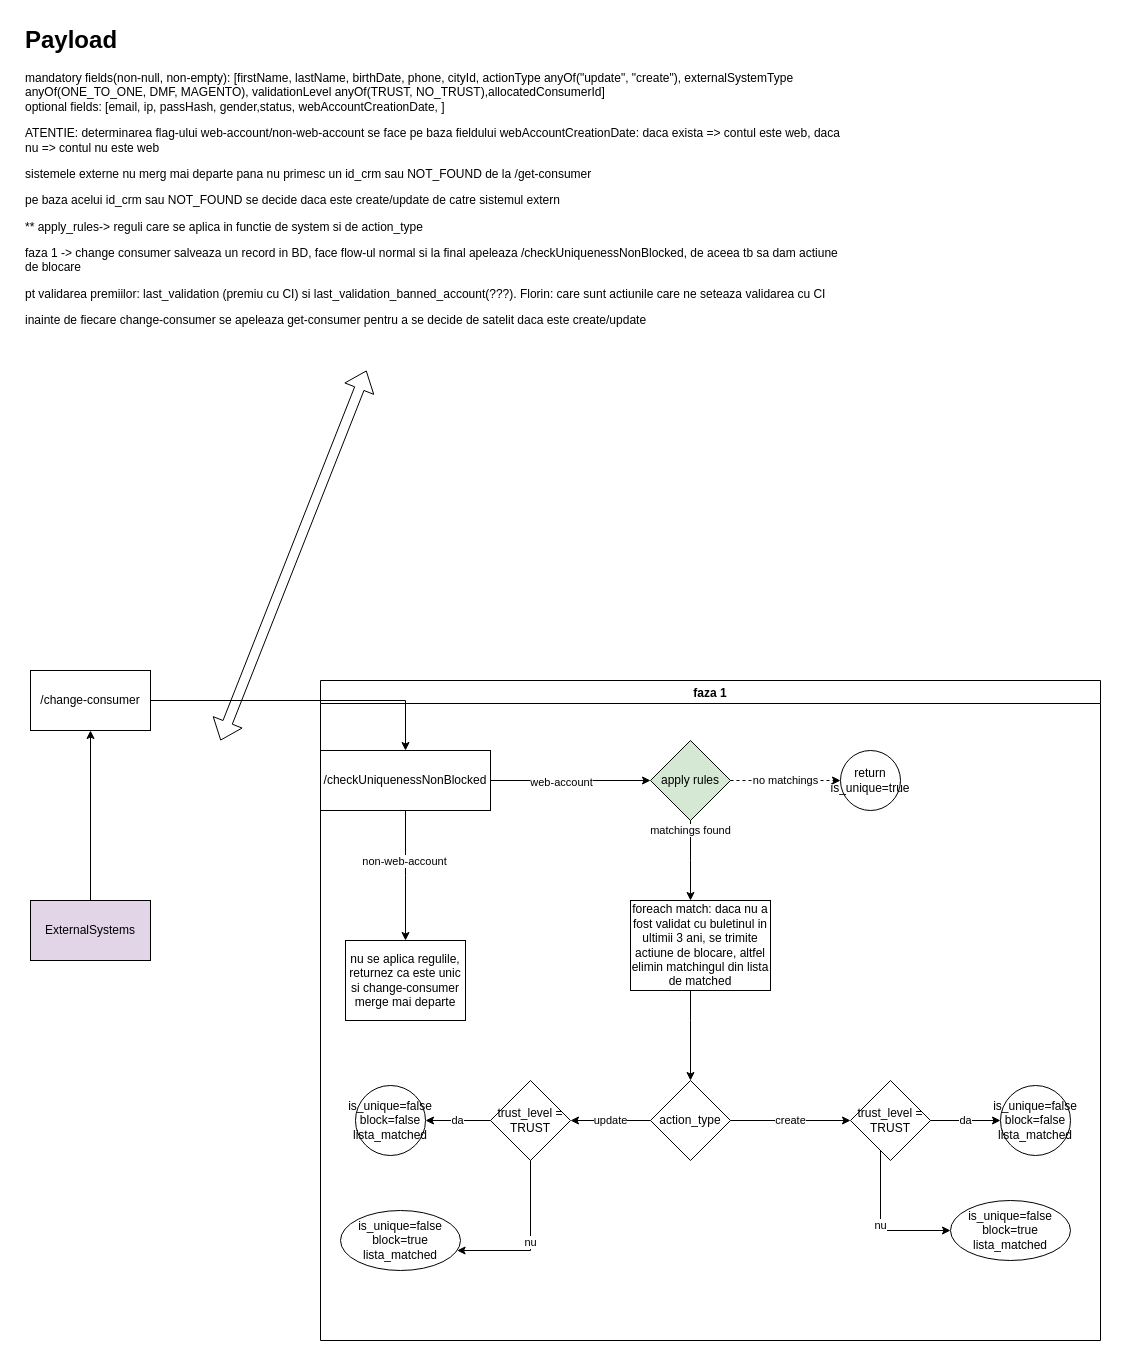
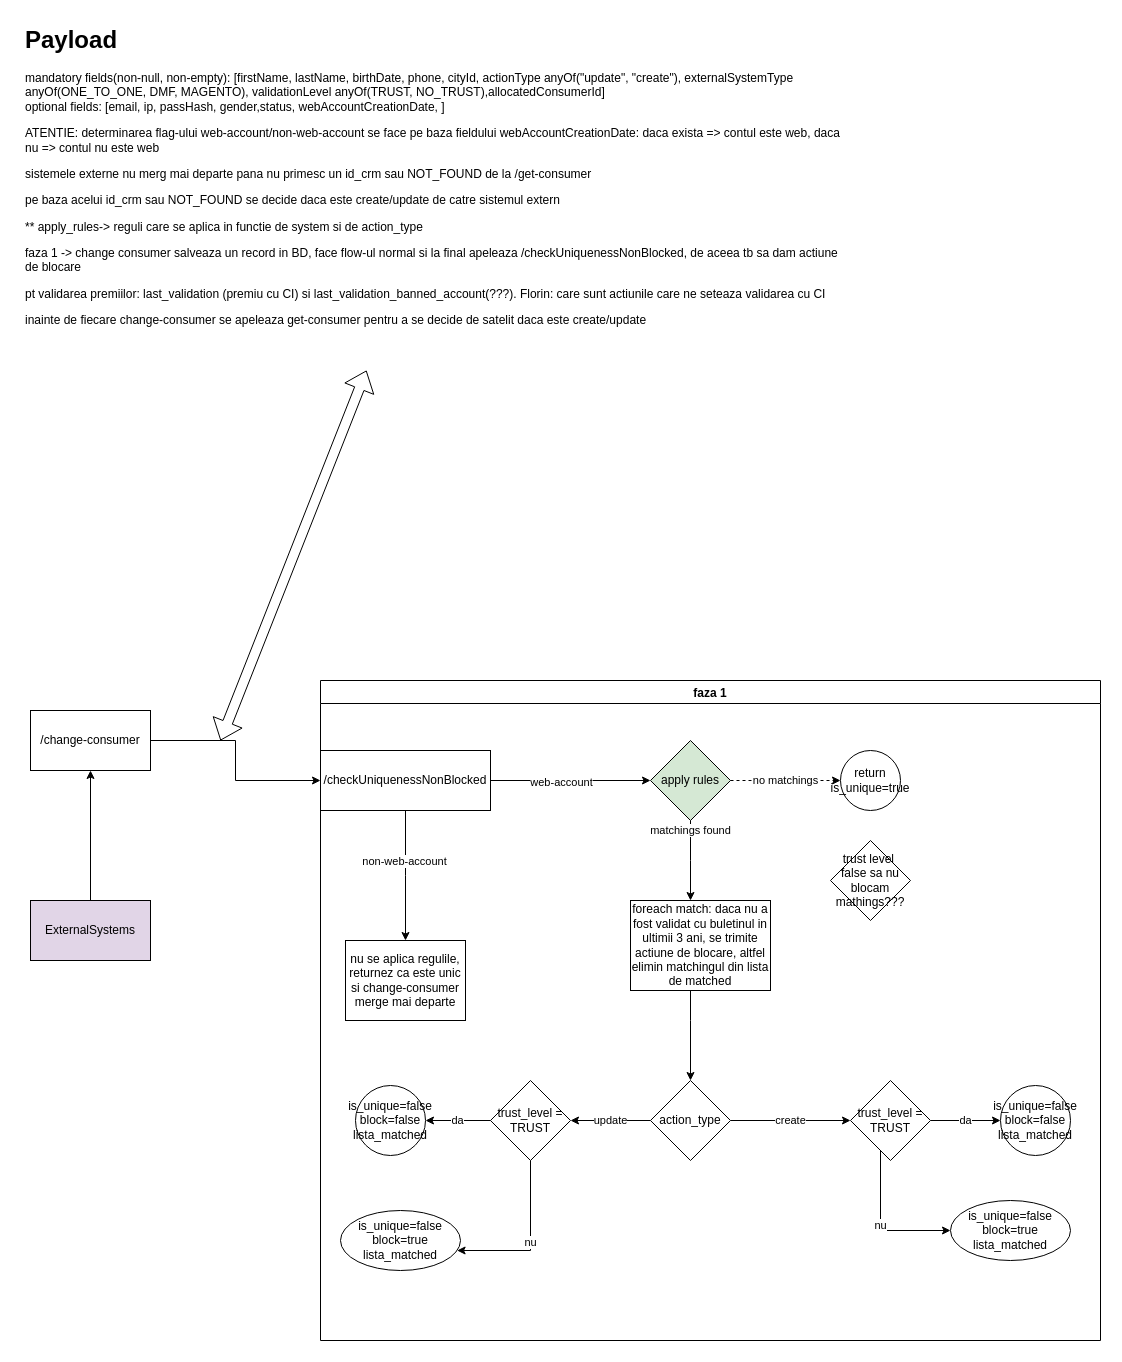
node "/change-consumer": moved (91, 701) -> (91, 741)
node "trust level false sa nu blocam mathings???": added
